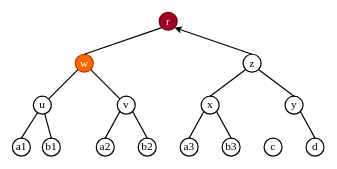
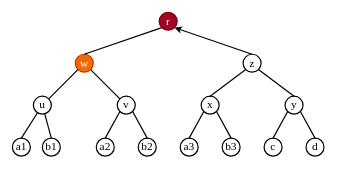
edge "y" -- "c": added
